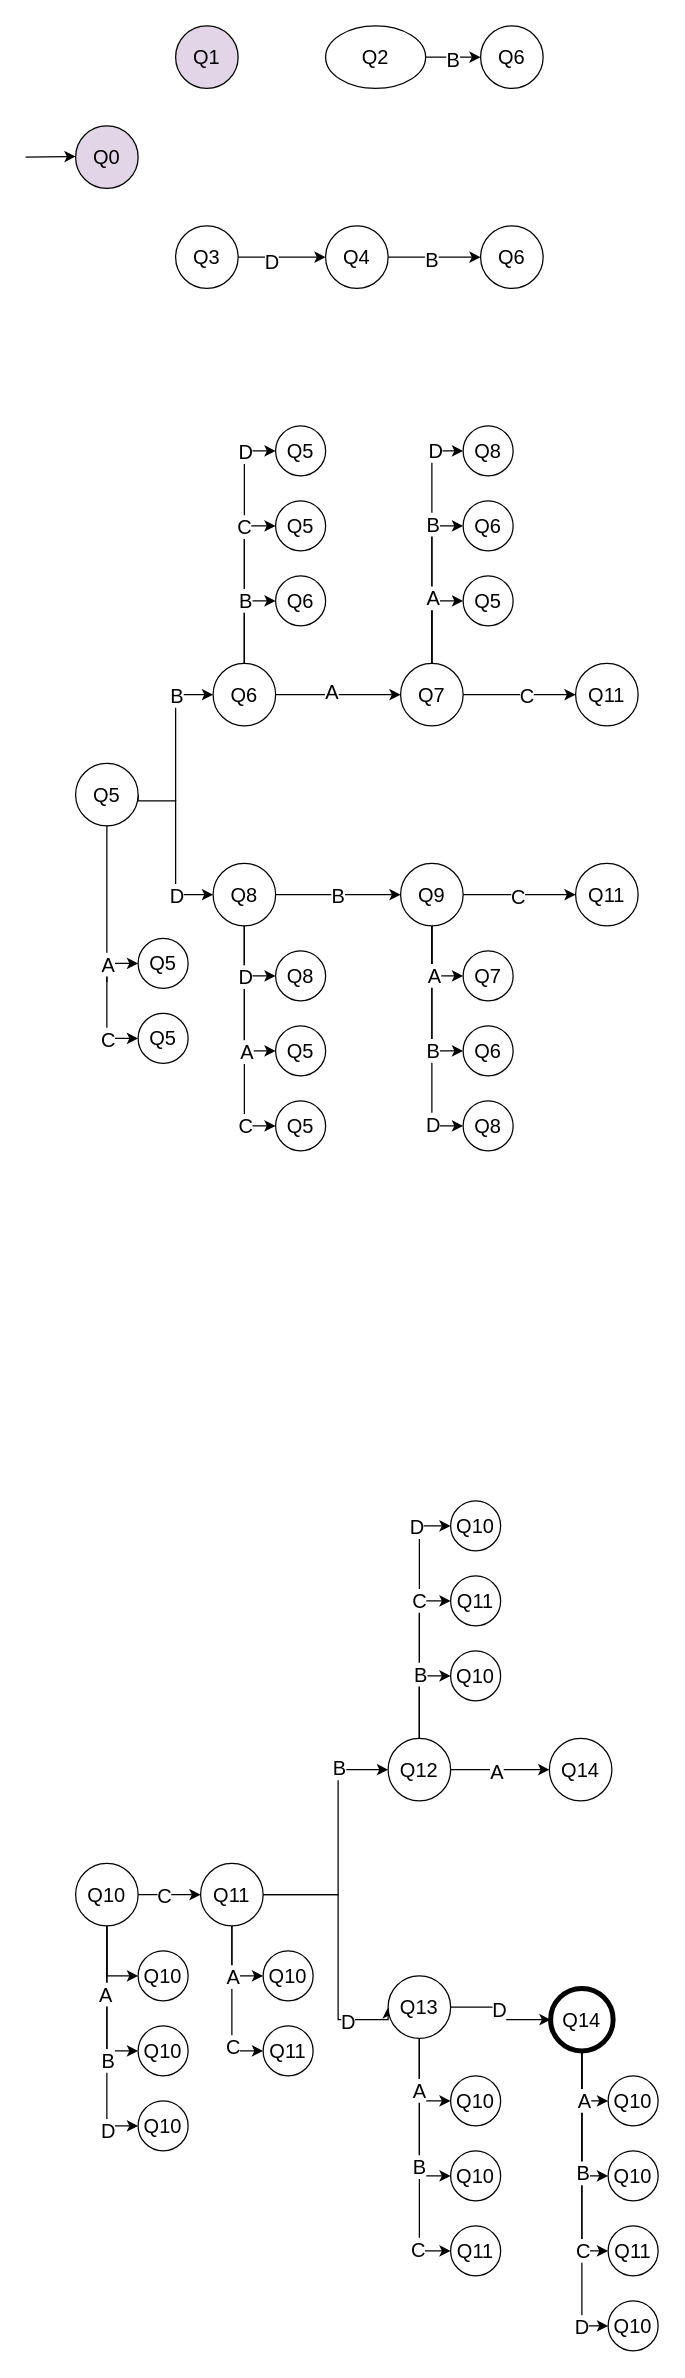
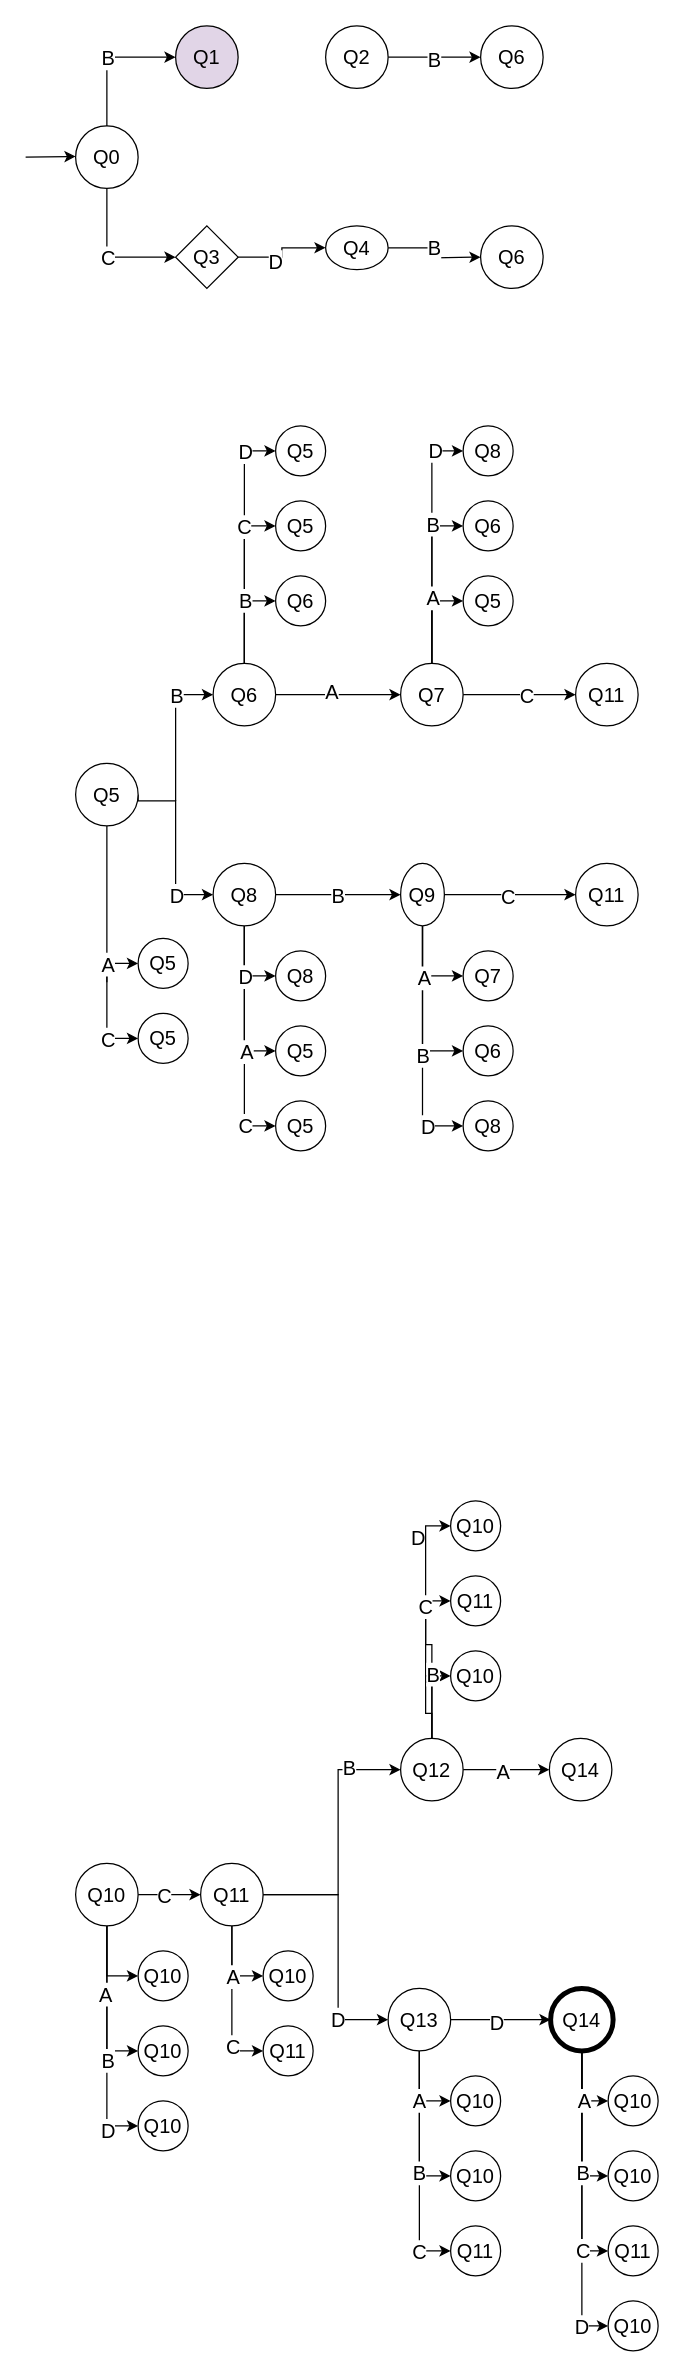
node "Q2": size 100x63 -> 63x63
edge "Q0" -> "Q1": added, label "B"
node "Q0": fillcolor #e1d5e7 -> #ffffff
edge "Q0" -> "Q3": added, label "C"
node "Q3": shape ellipse -> diamond
node "Q4": size 63x63 -> 63x44
node "Q9": size 63x63 -> 44x63
node "Q12": moved (419, 1769) -> (432, 1769)
node "Q13": moved (419, 2007) -> (419, 2019)
